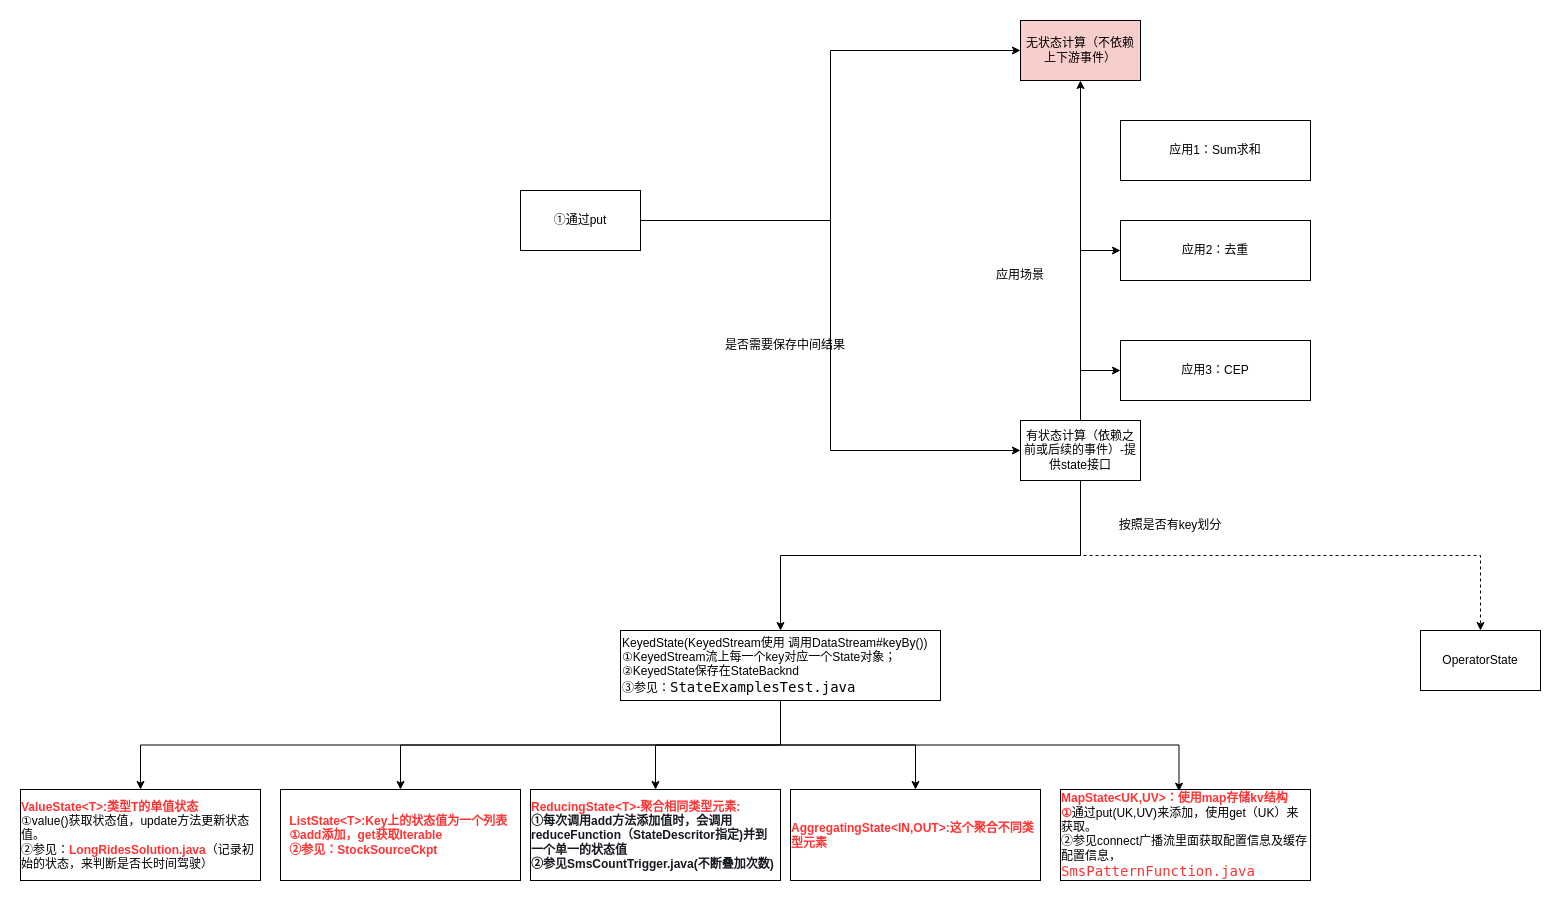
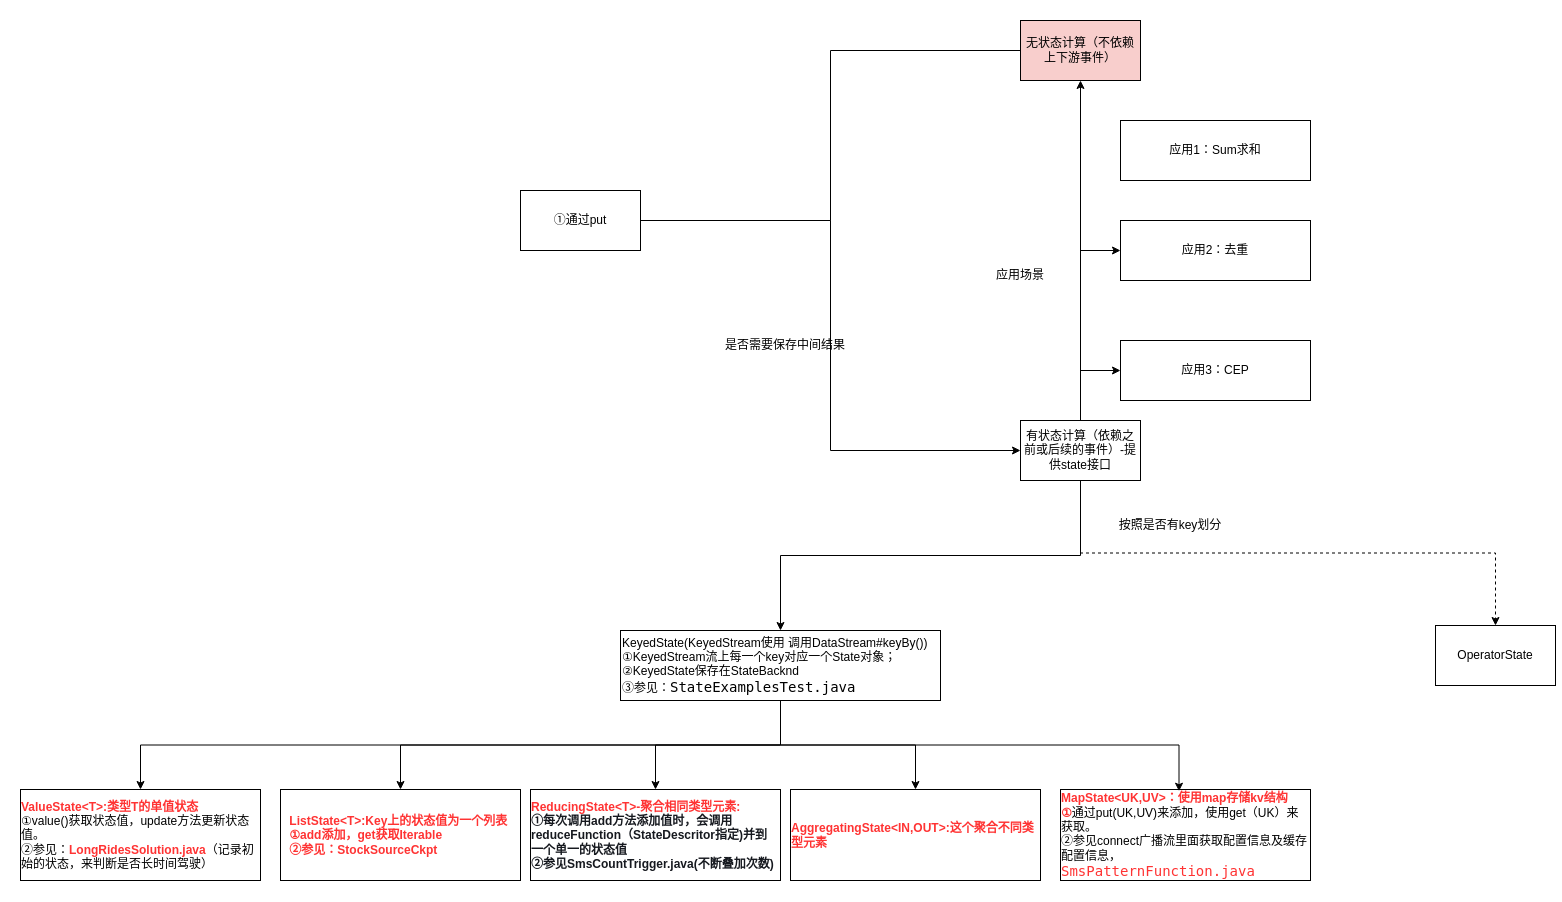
edge "①通过put" -> "无状态计算（不依赖上下游事件）": arrowhead classic -> none
node "OperatorState": moved (1481, 661) -> (1496, 656)
